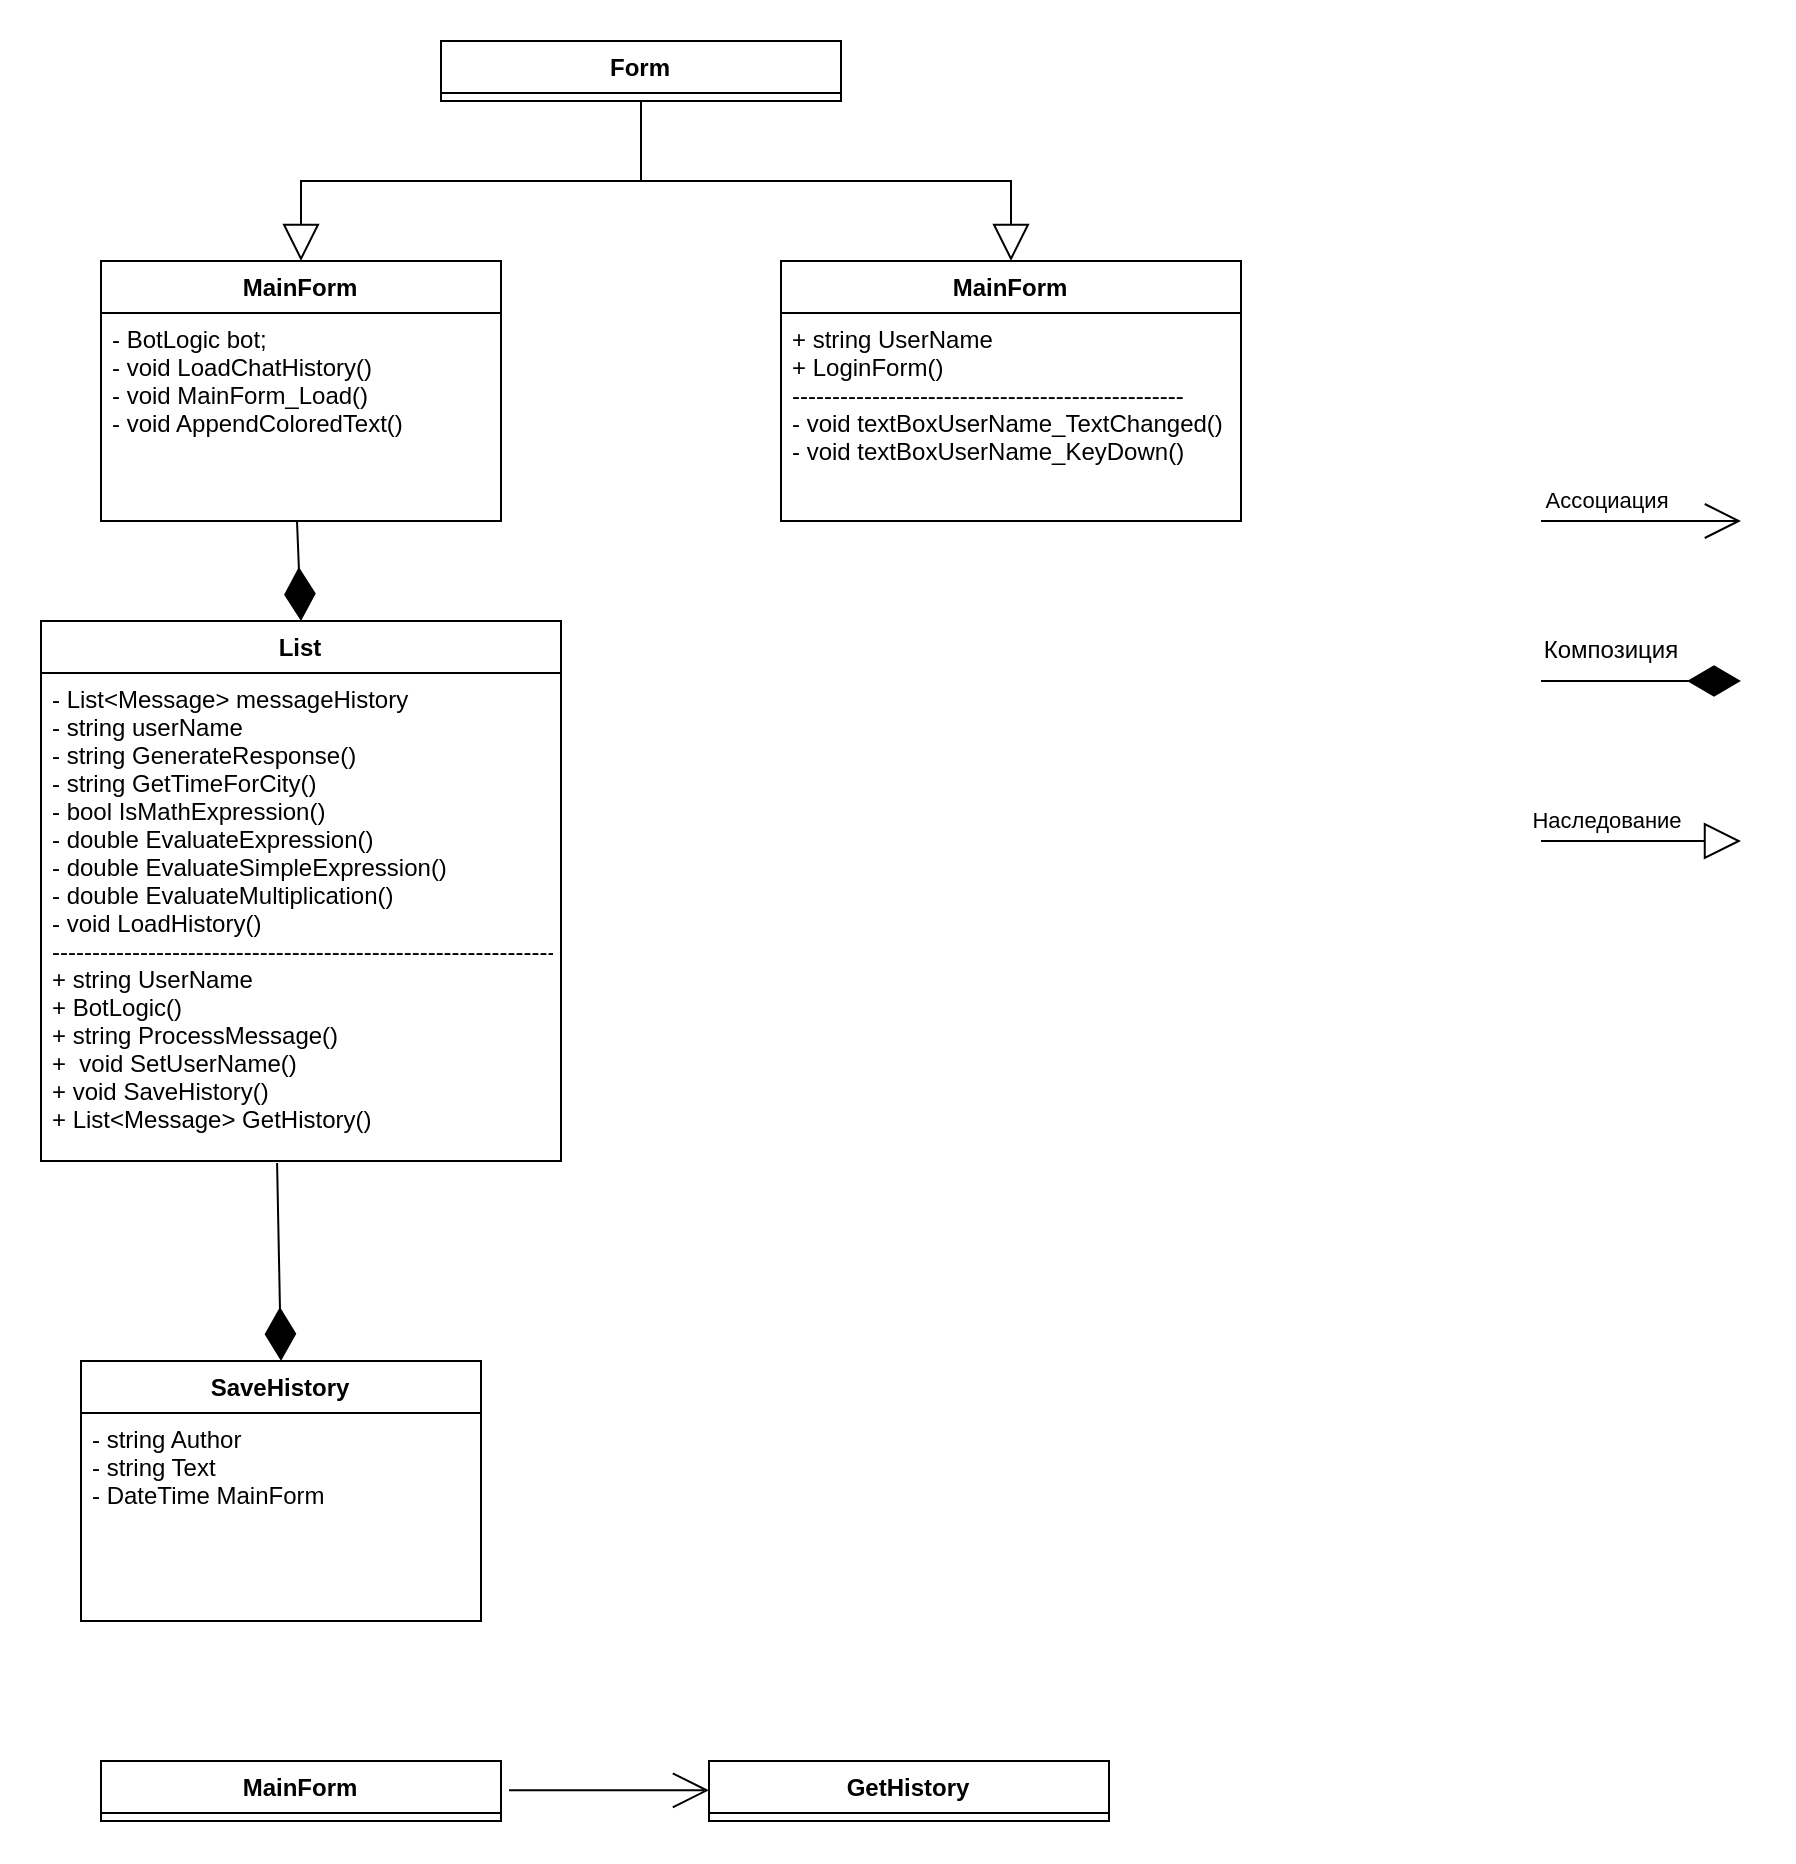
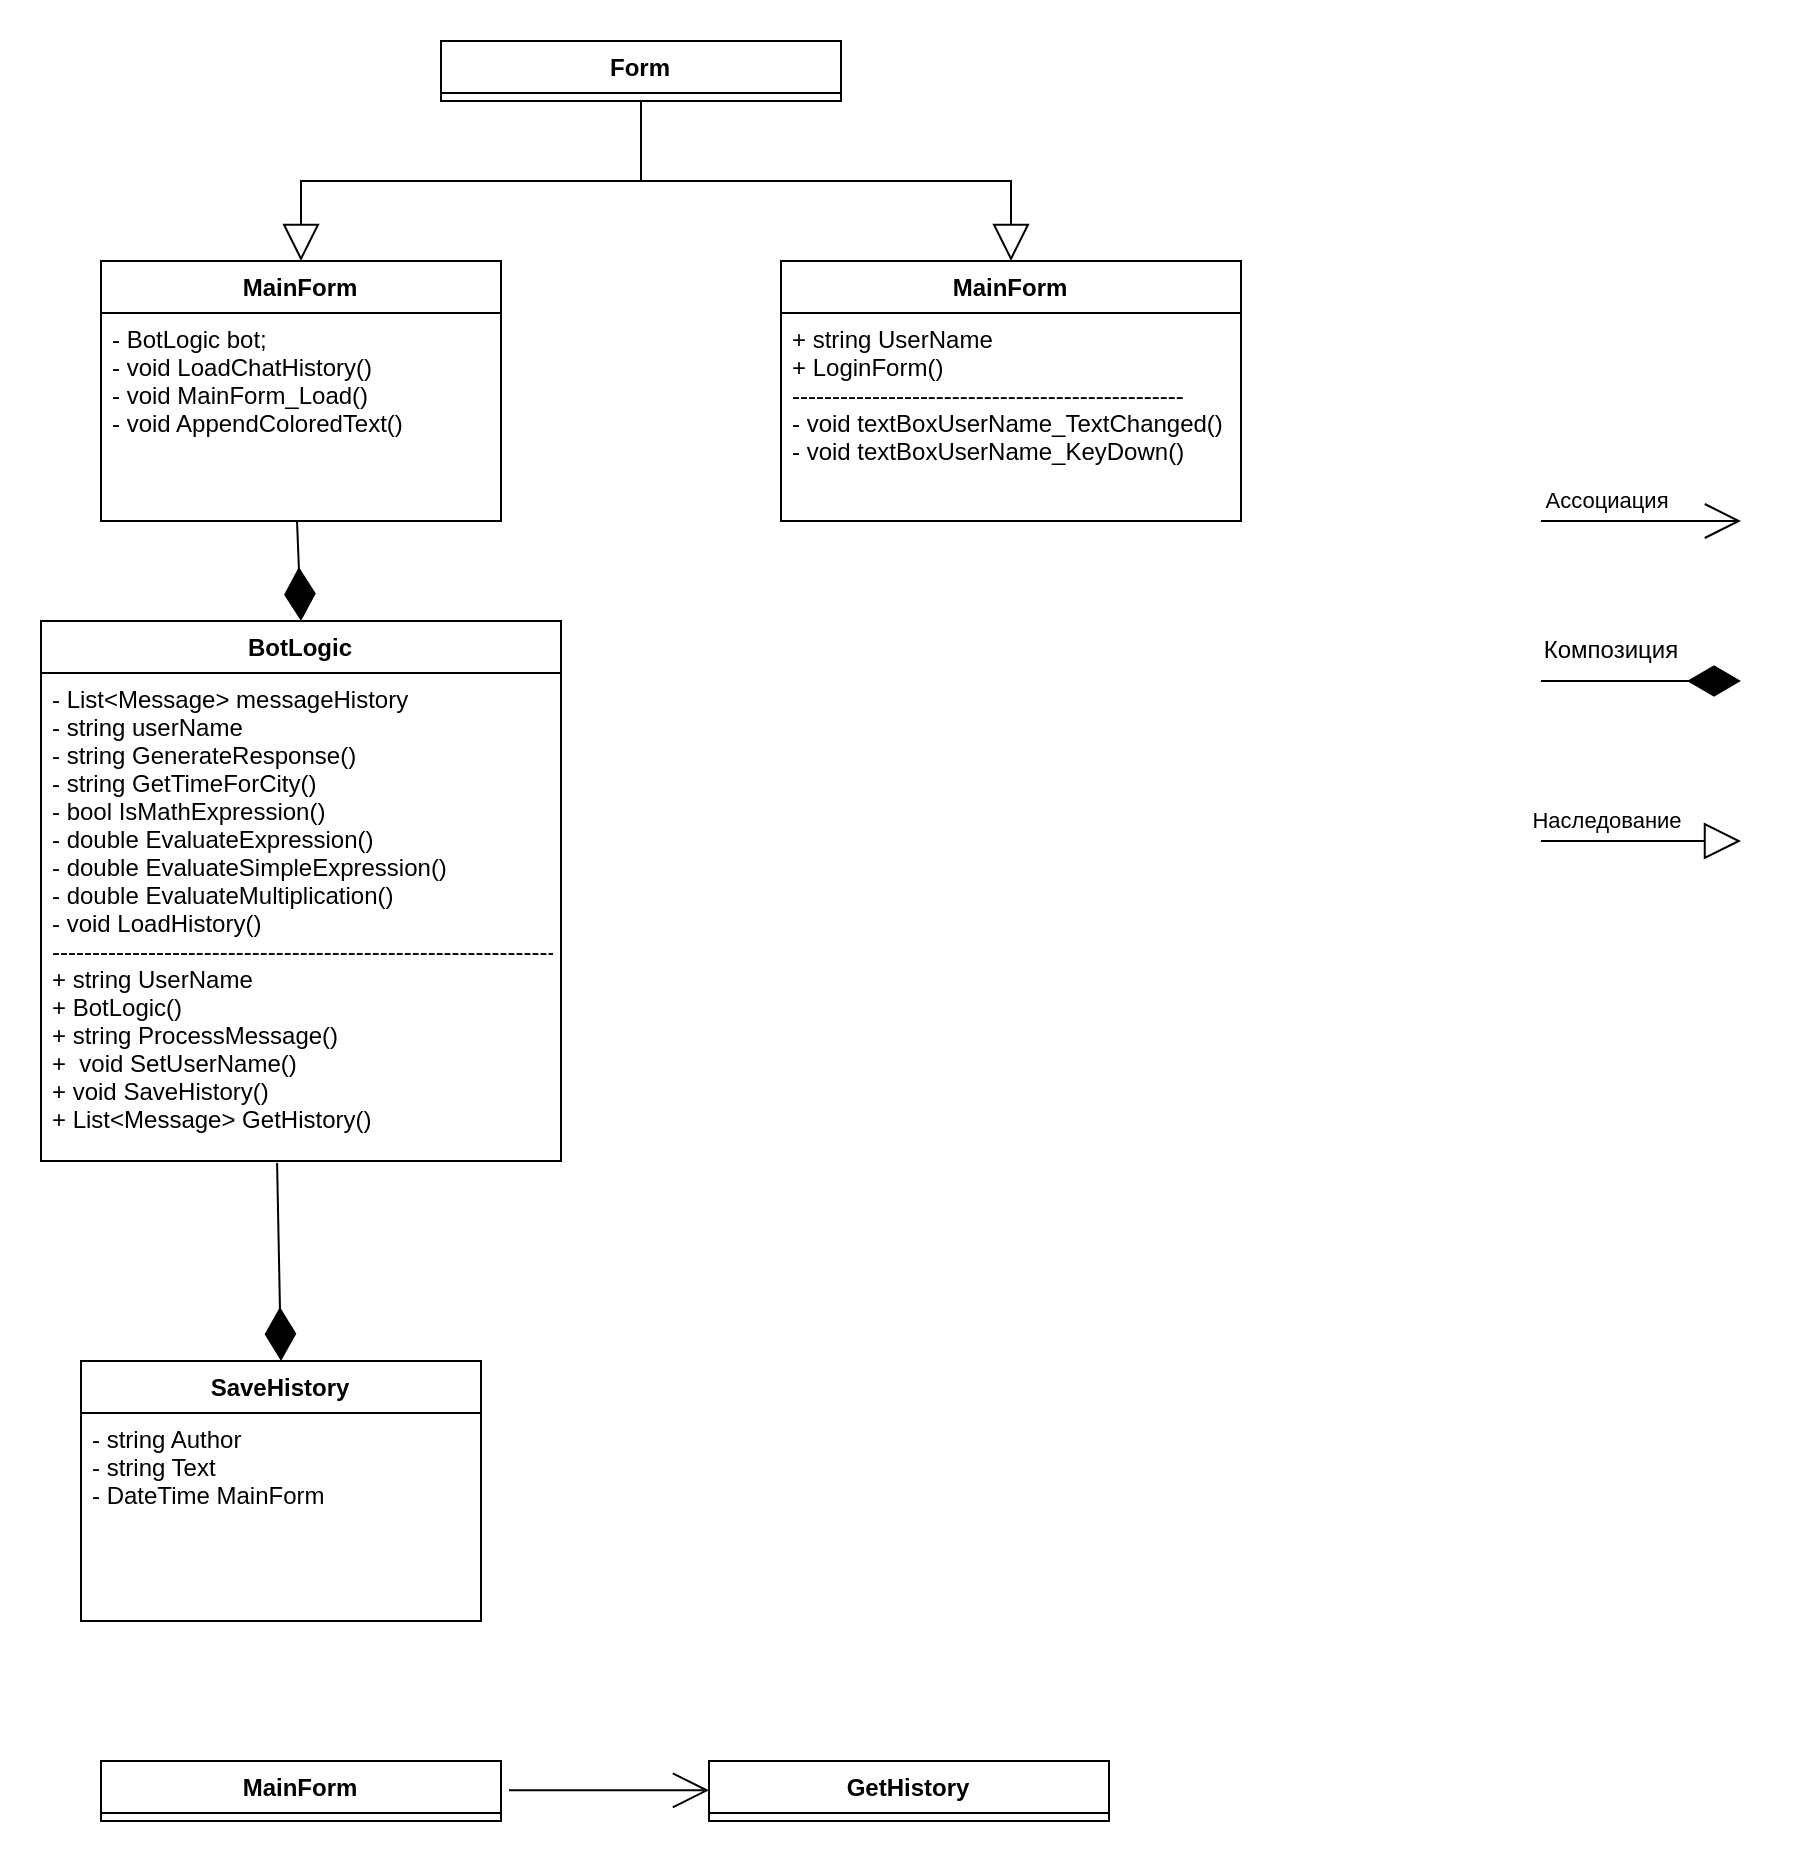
node "List": label "List" -> "BotLogic"
